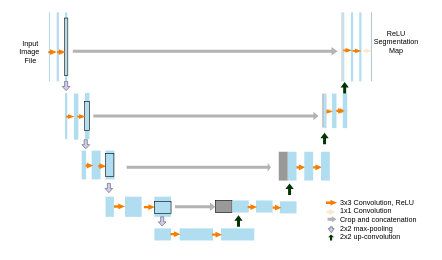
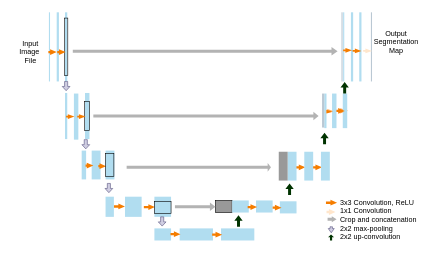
node "ReLU Segmentation Map": label "ReLU Segmentation Map" -> "Output Segmentation Map"
